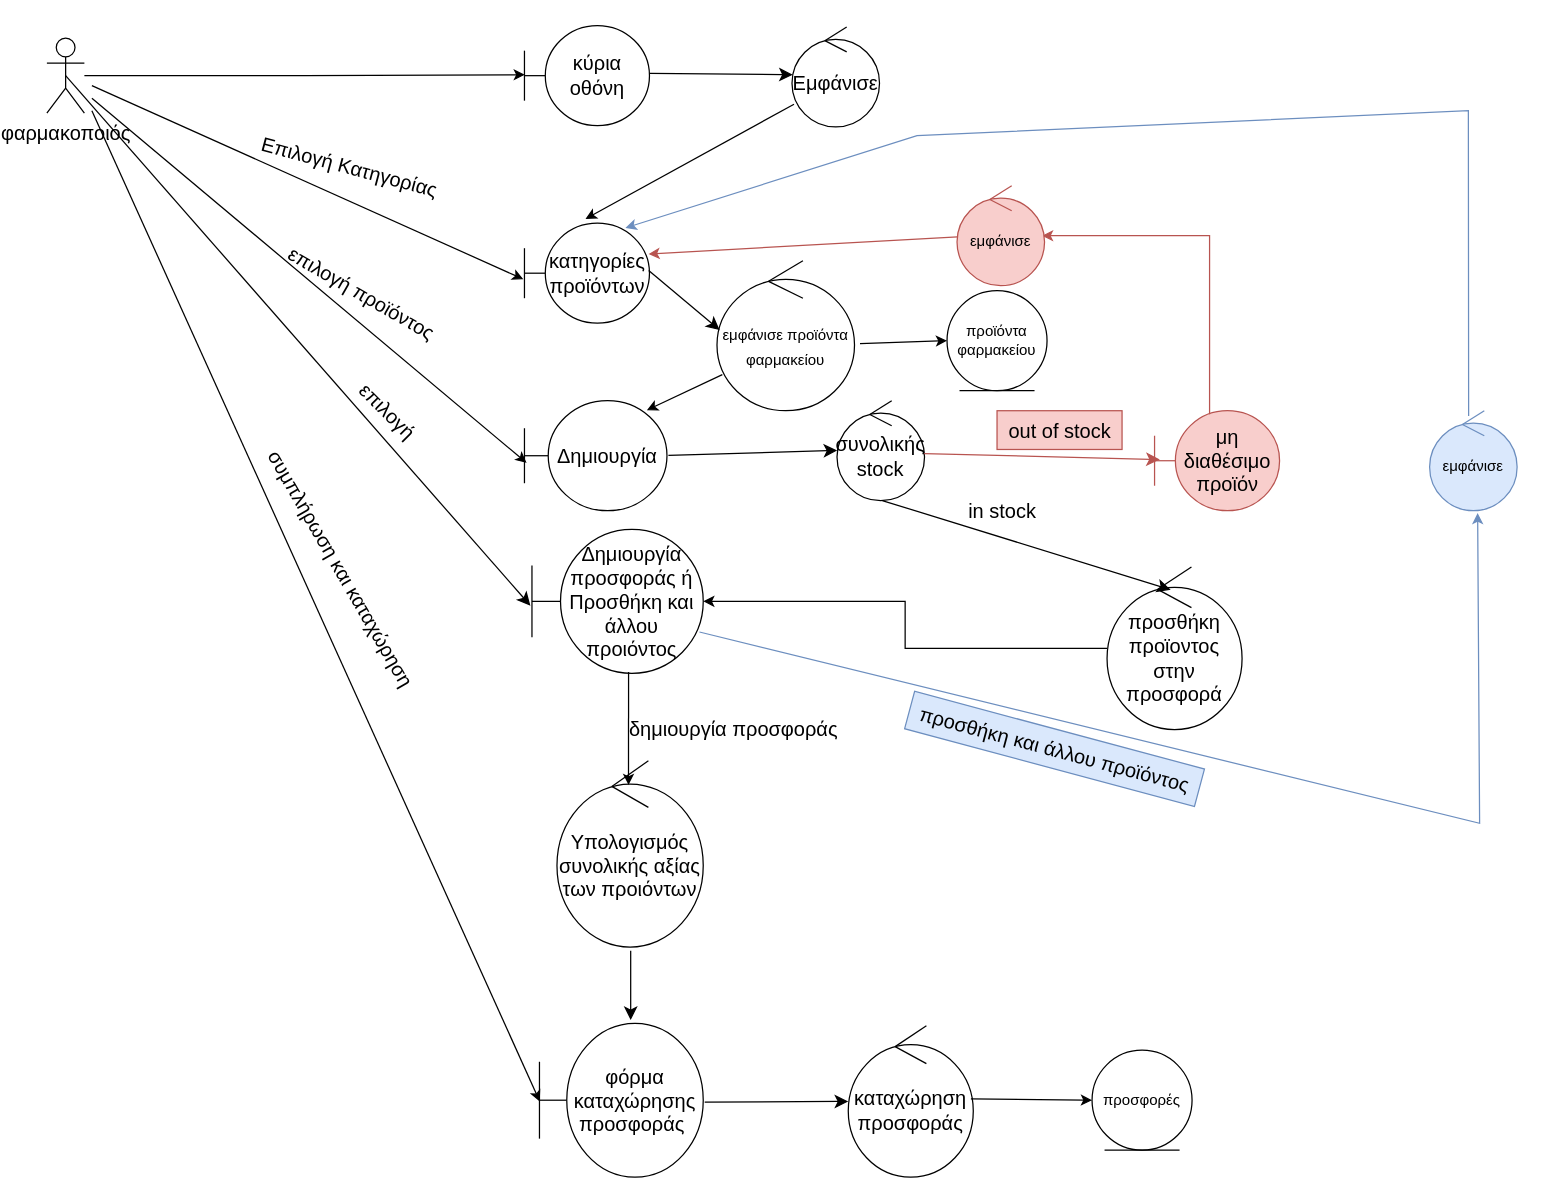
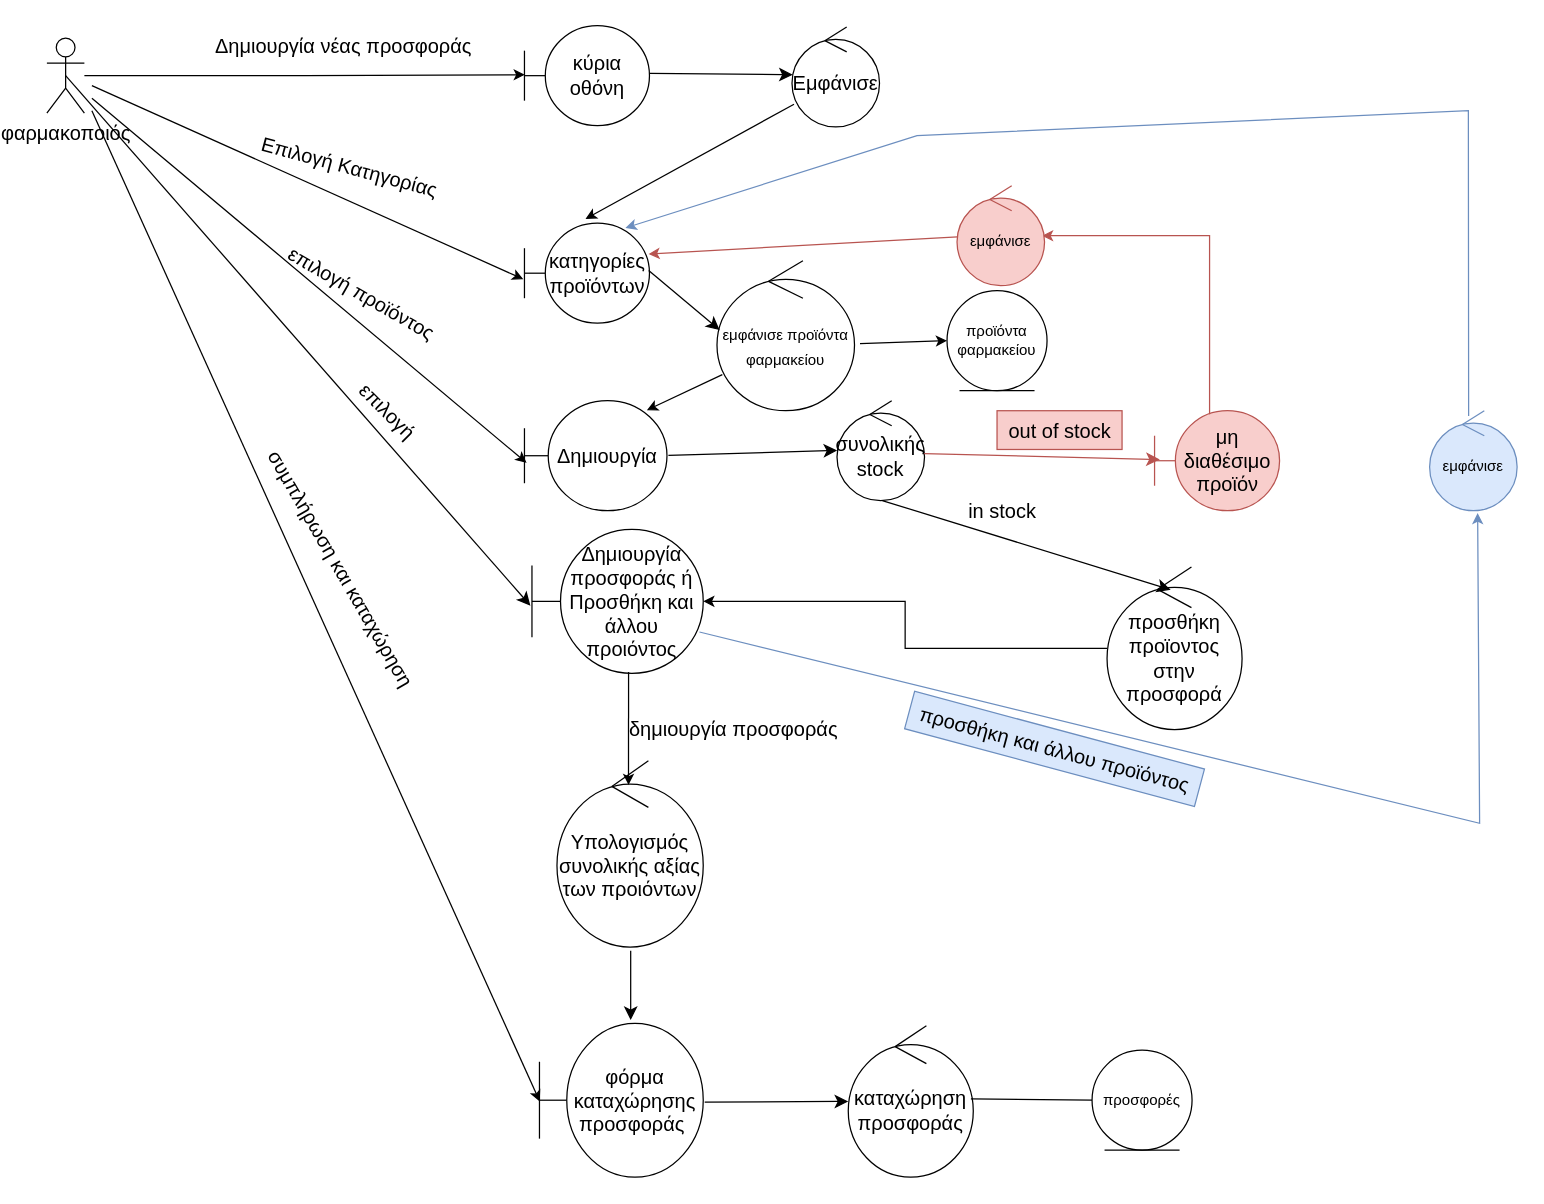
node "Δημιουργία νέας προσφοράς": added
edge "καταχώρηση προσφοράς" -> "προσφορές": arrowhead classic -> none
